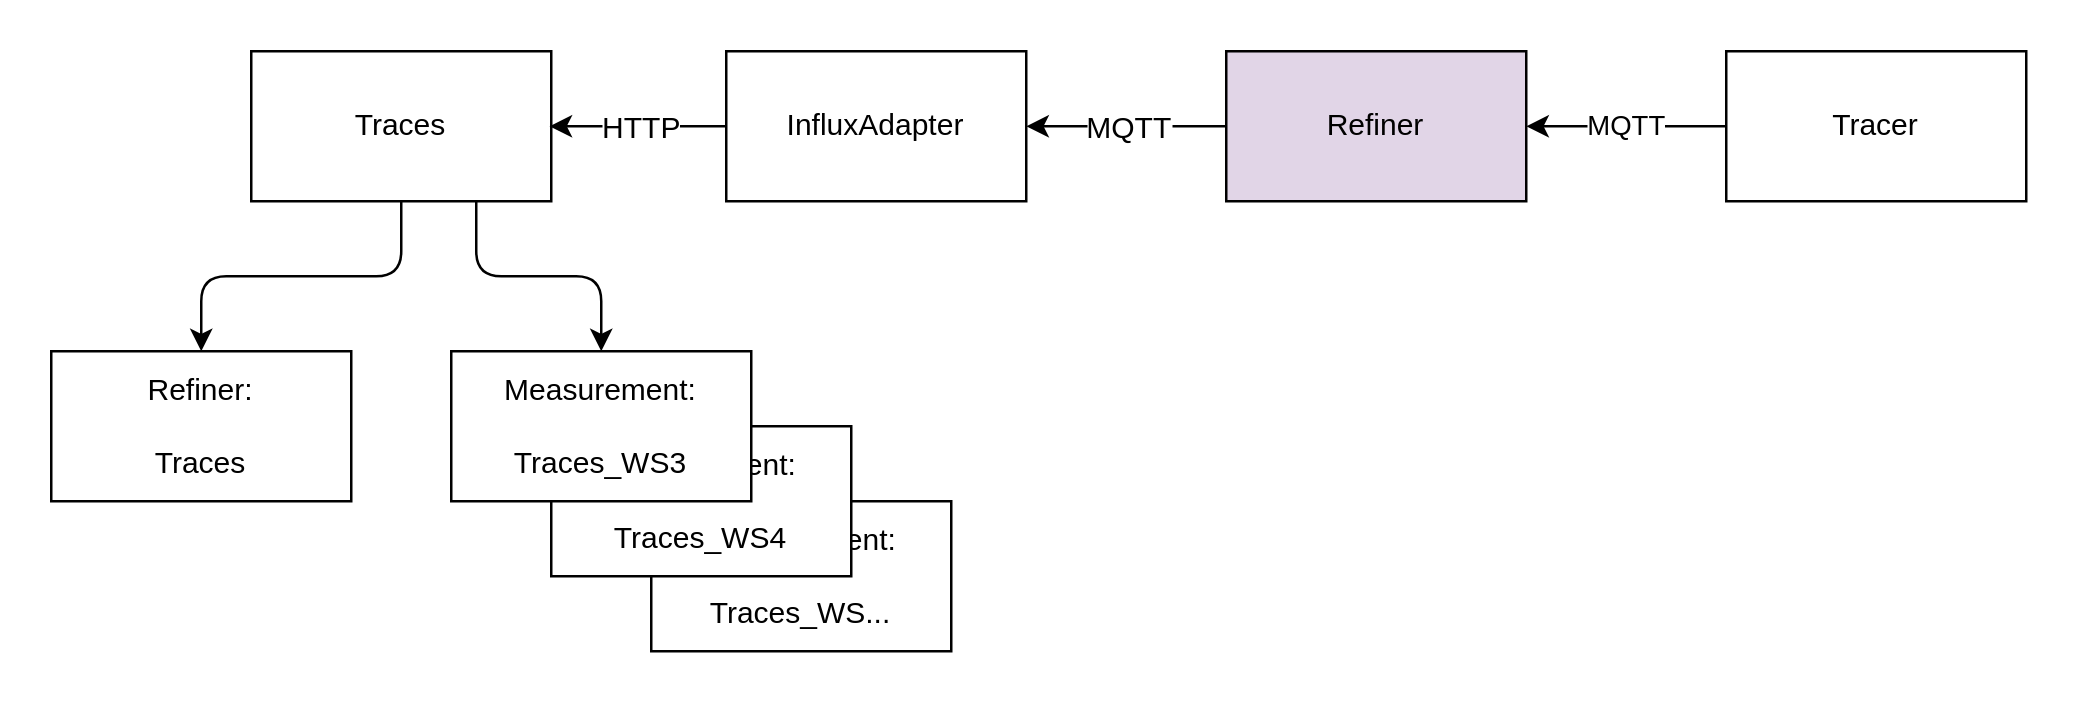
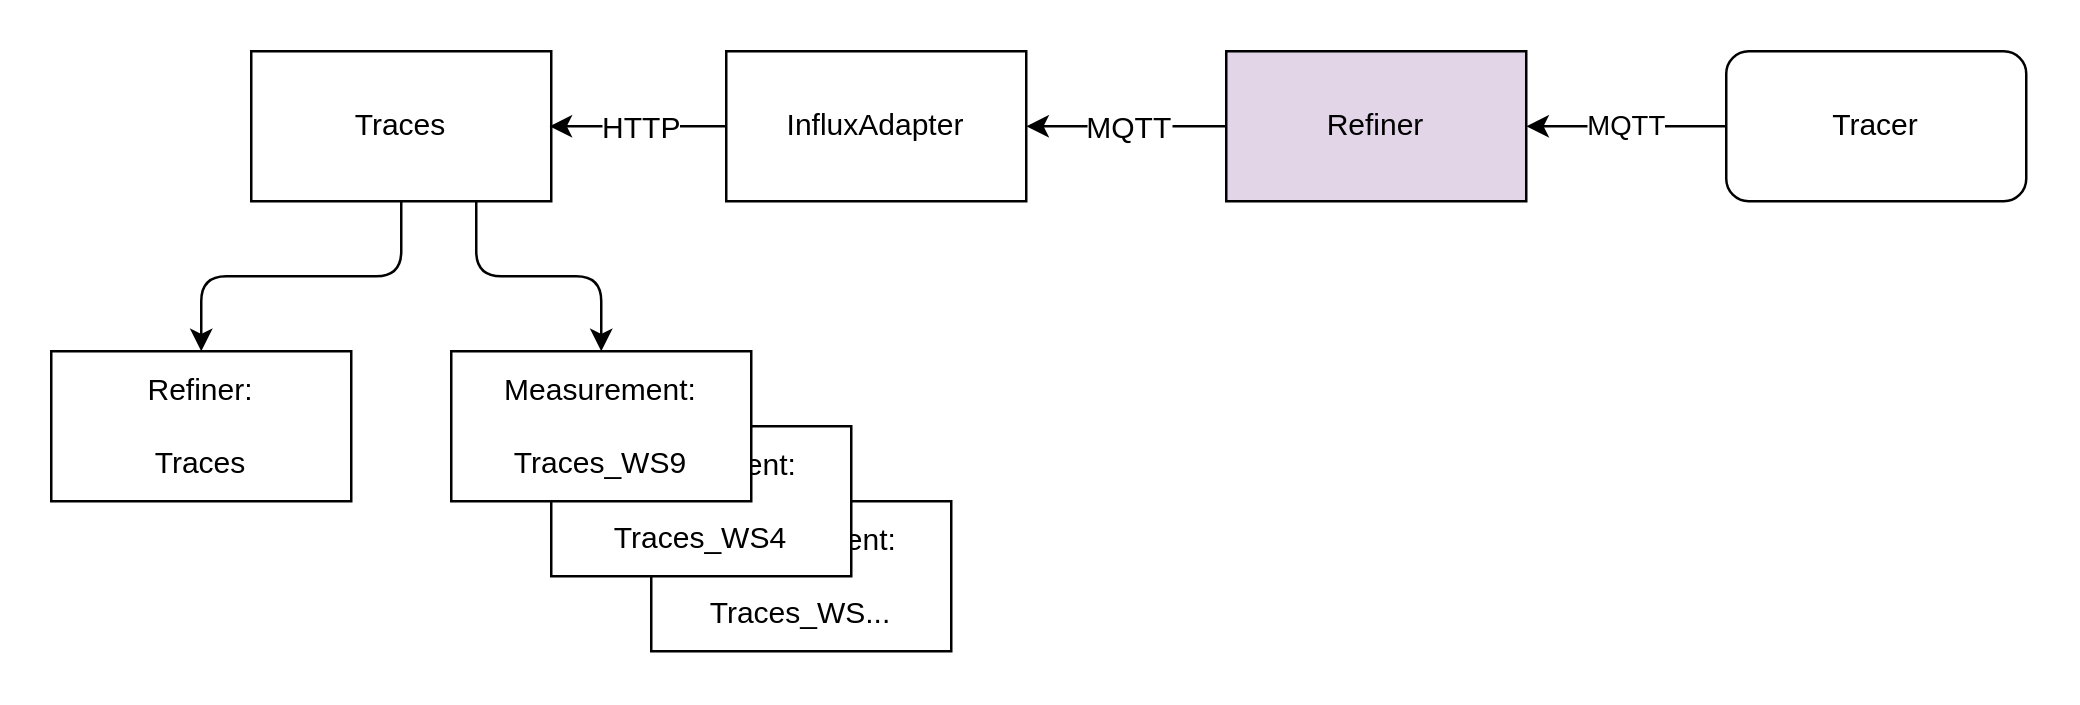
node "Tracer": shape rectangle -> rounded rectangle
node "Measurement: Traces_WS3": label "Measurement: Traces_WS3" -> "Measurement: Traces_WS9"
